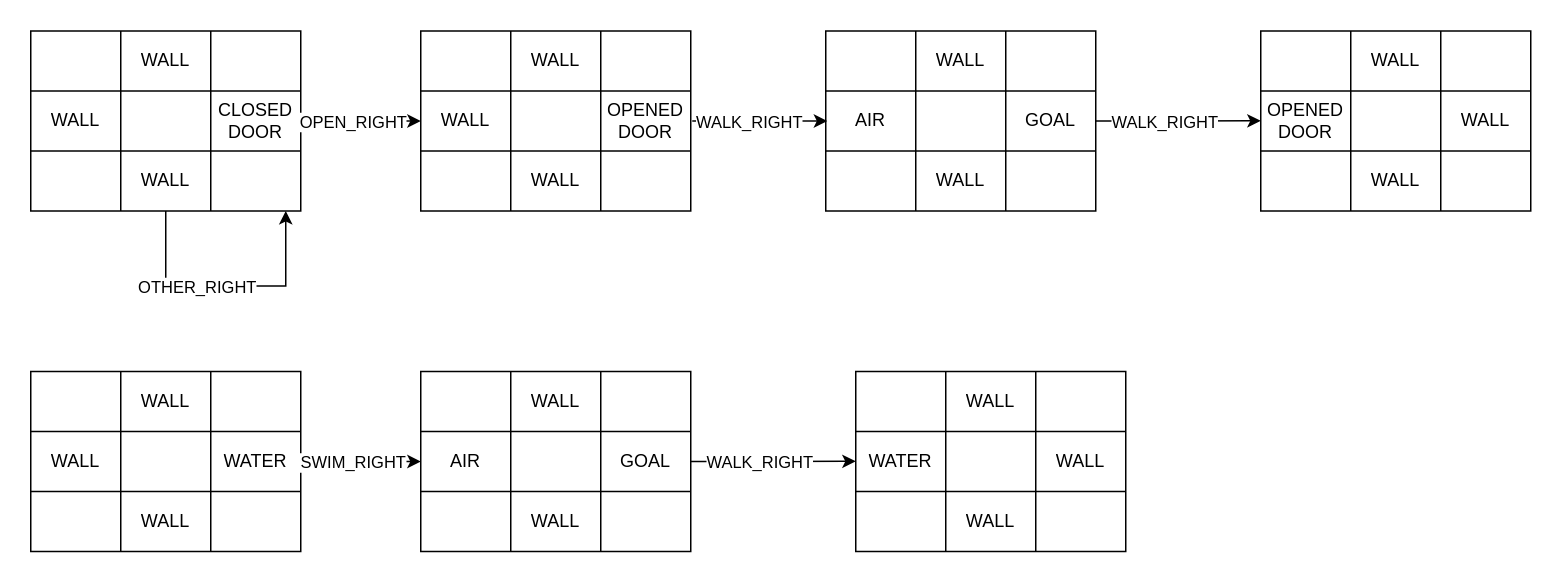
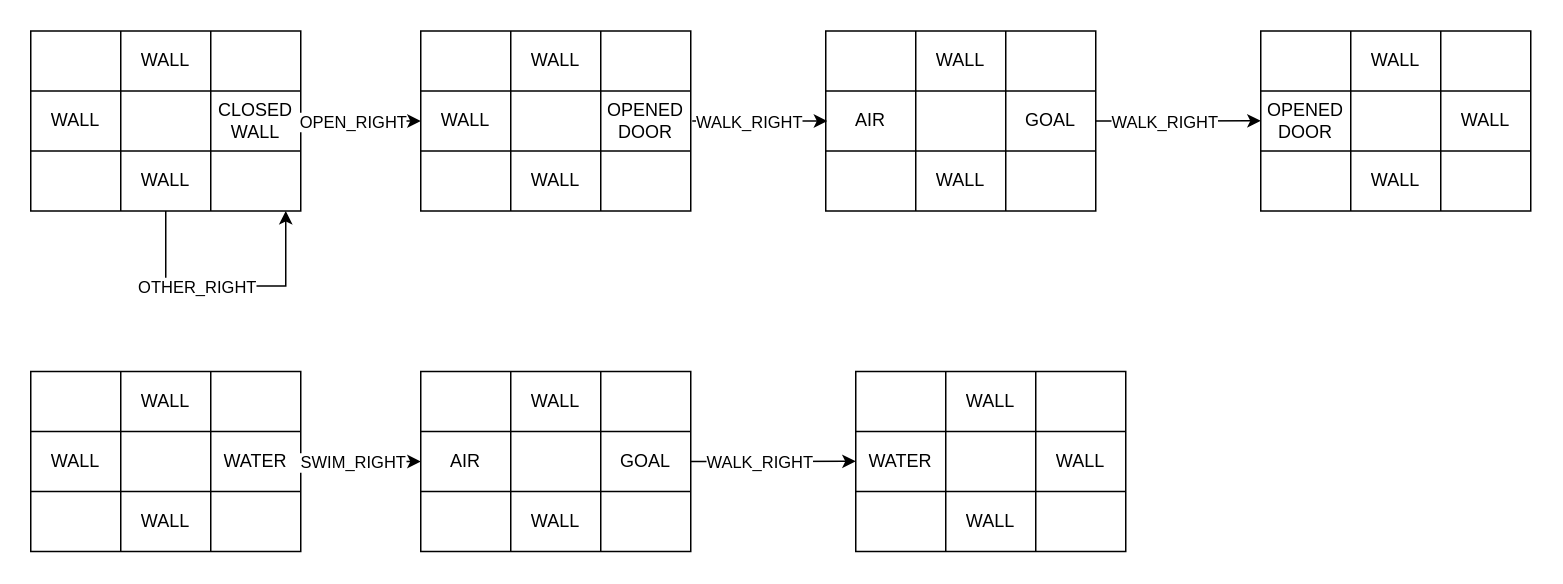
node "CLOSED DOOR": label "CLOSED DOOR" -> "CLOSED WALL"
